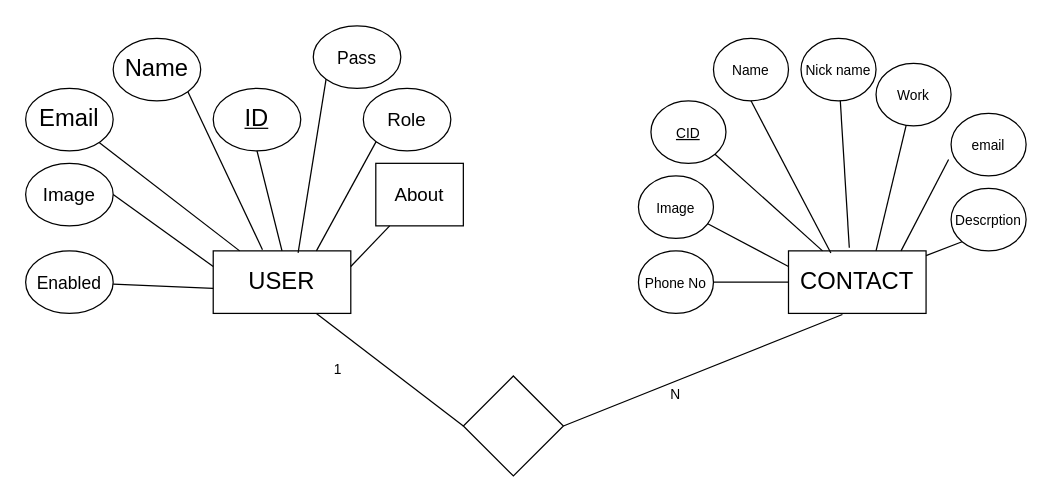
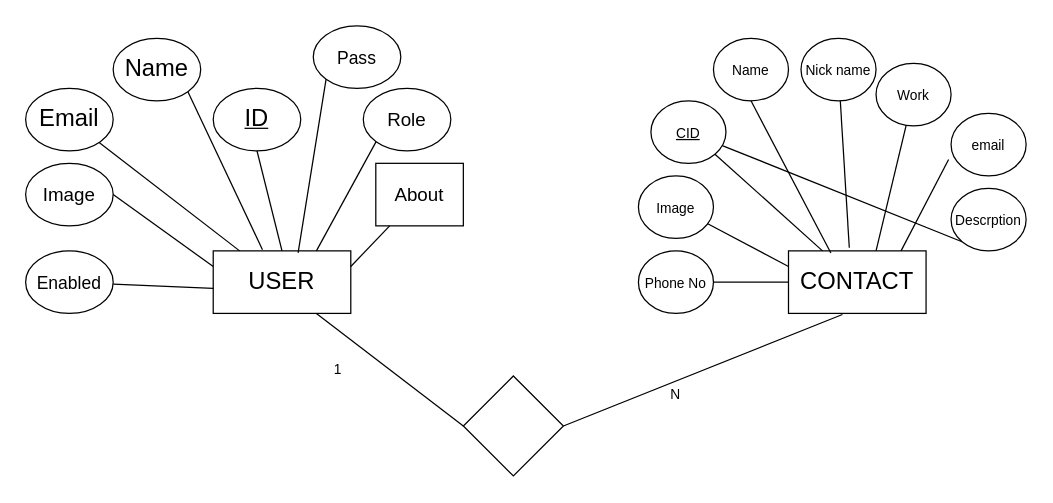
edge "Descrption" -- "CONTACT": now "Descrption" -- "CID"
